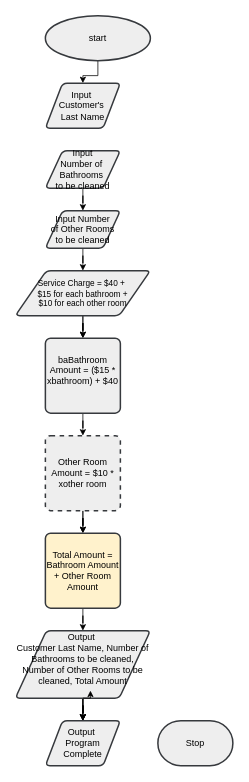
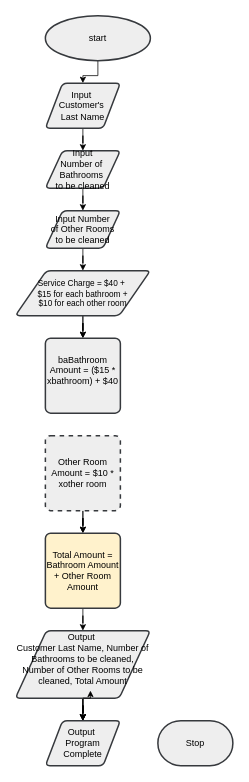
edge "Input Customer's Last Name" -> "Input Number of Bathrooms to be cleaned": added
edge "baBathroom Amount = ($15 * xbathroom) + $40" -> "Other Room Amount = $10 * xother room": removed
